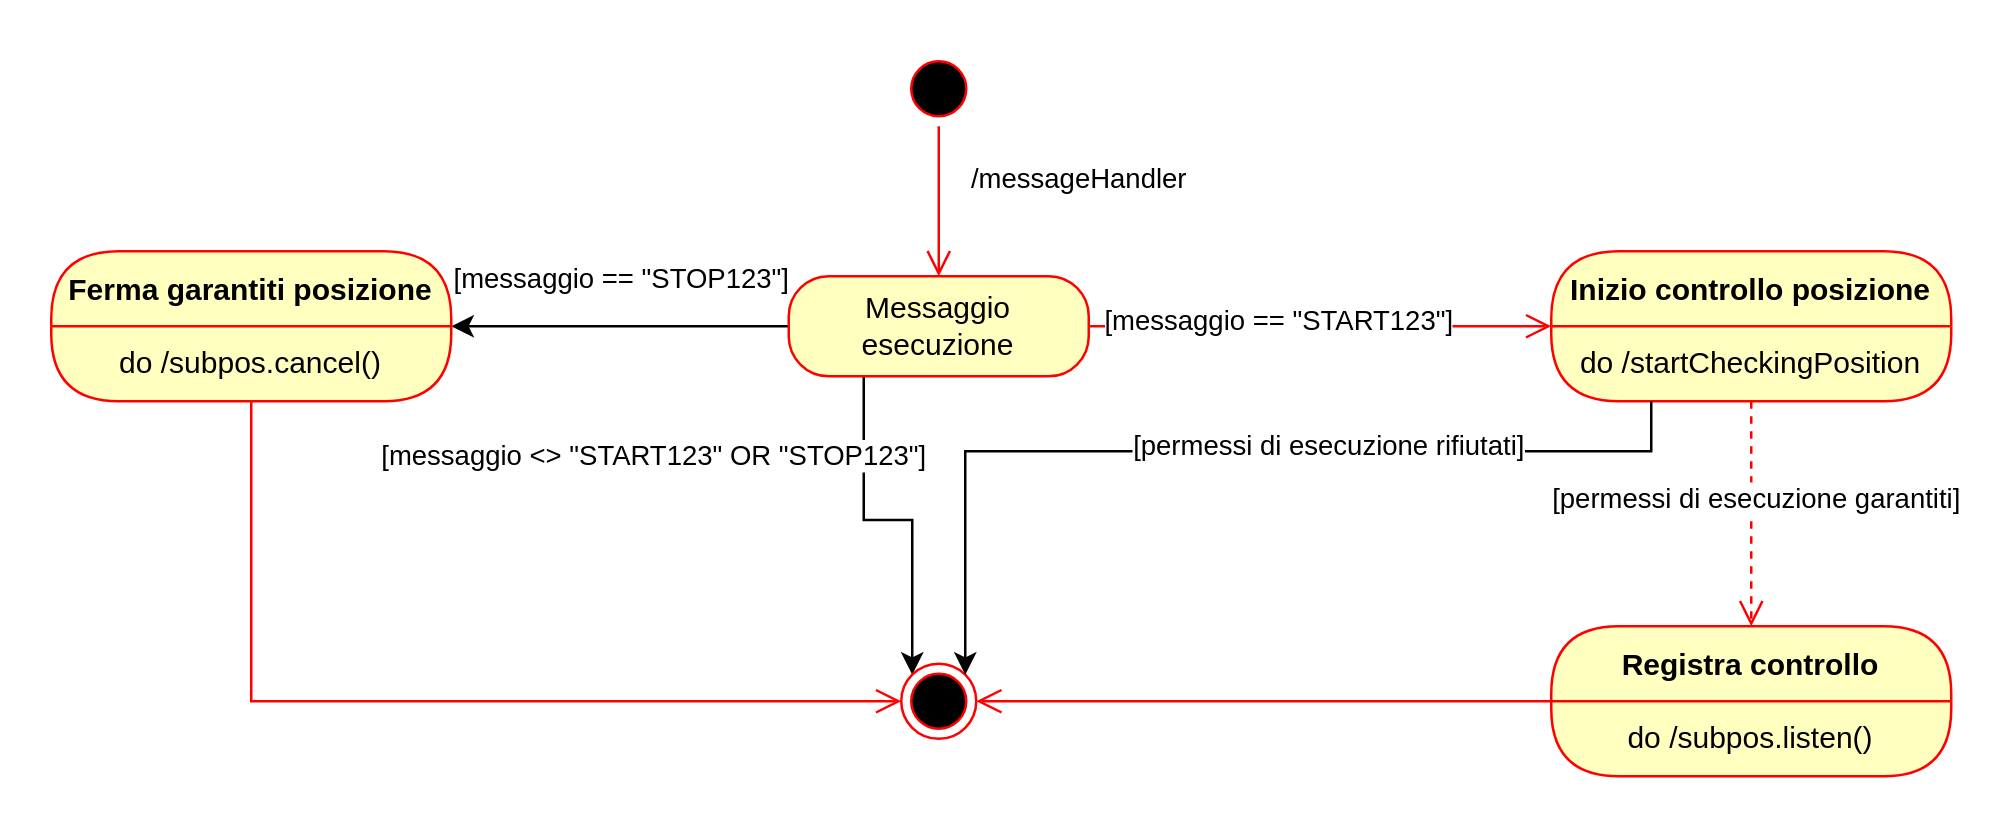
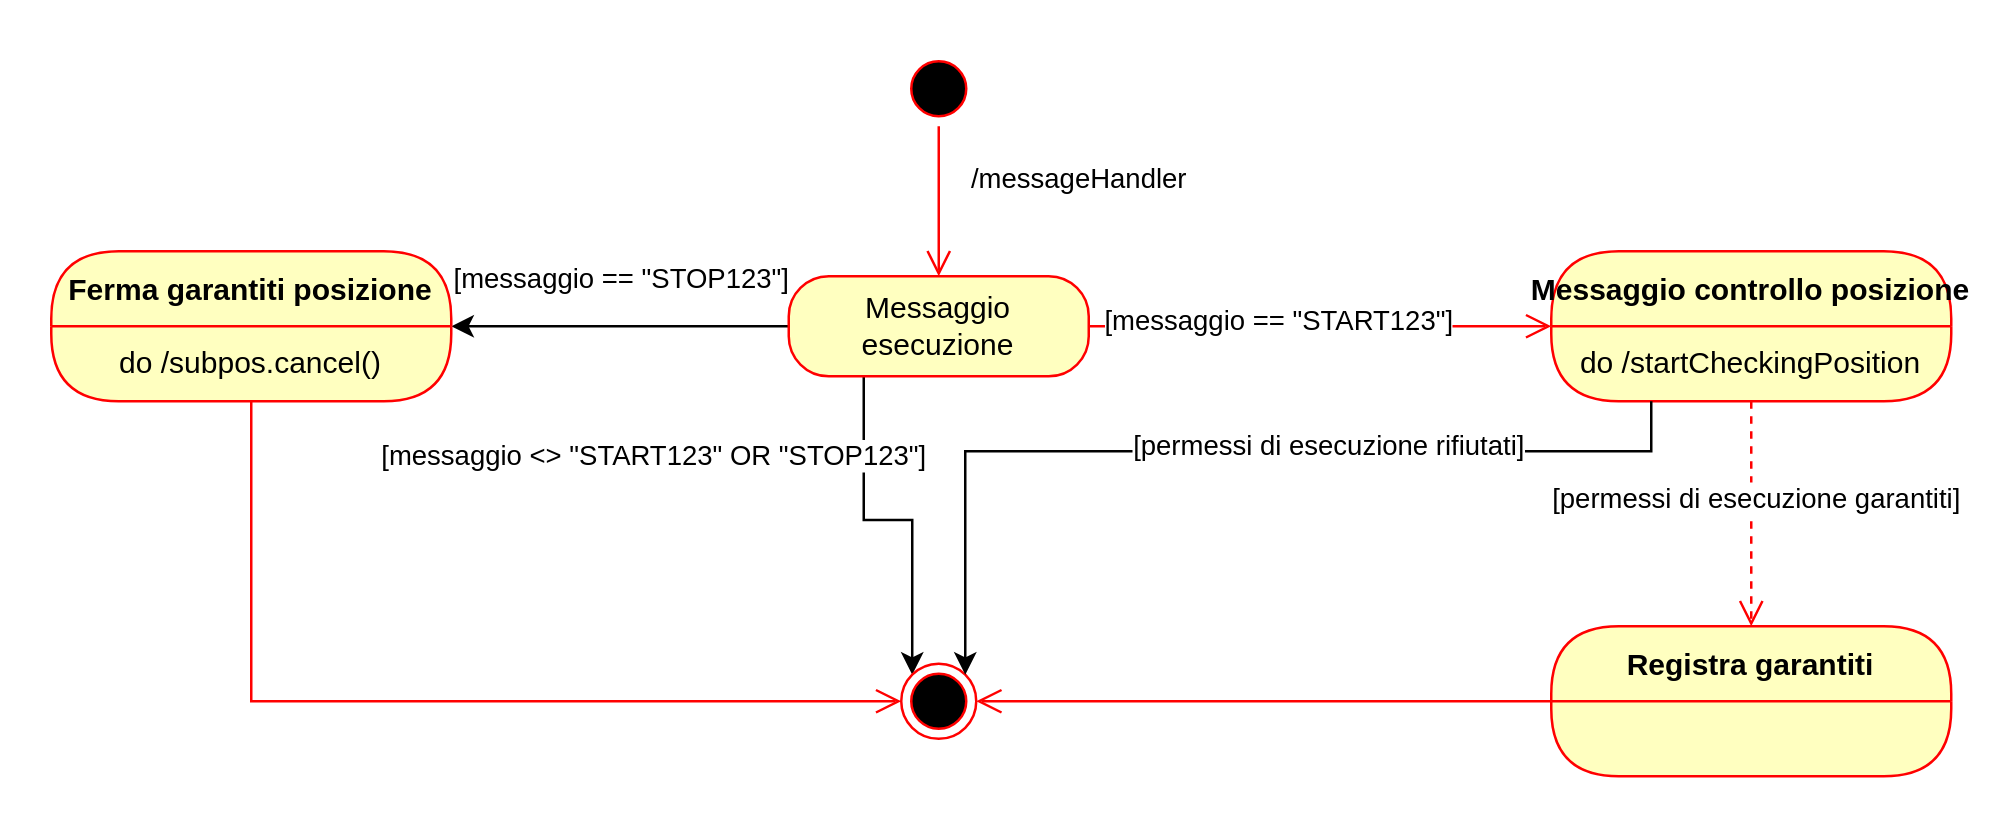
node "Inizio controllo posizione": label "Inizio controllo posizione" -> "Messaggio controllo posizione"
node "Registra controllo": label "Registra controllo" -> "Registra garantiti"
node "do /subpos.listen()": removed
